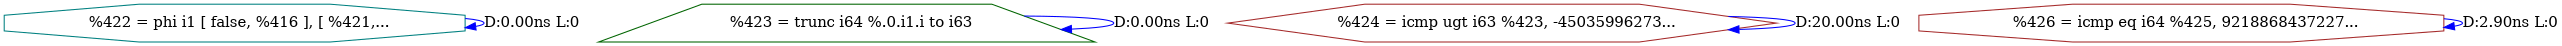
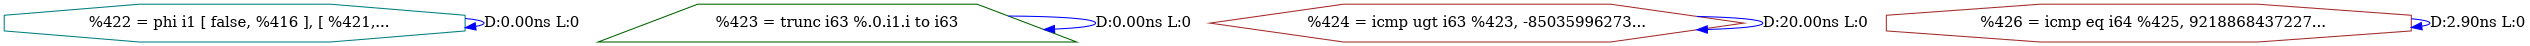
node "%423 = trunc i64 %.0.i1.i to i63": label "%423 = trunc i64 %.0.i1.i to i63" -> "%423 = trunc i63 %.0.i1.i to i63"
node "%424 = icmp ugt i63 %423, -45035996273...": label "%424 = icmp ugt i63 %423, -45035996273..." -> "%424 = icmp ugt i63 %423, -85035996273..."
